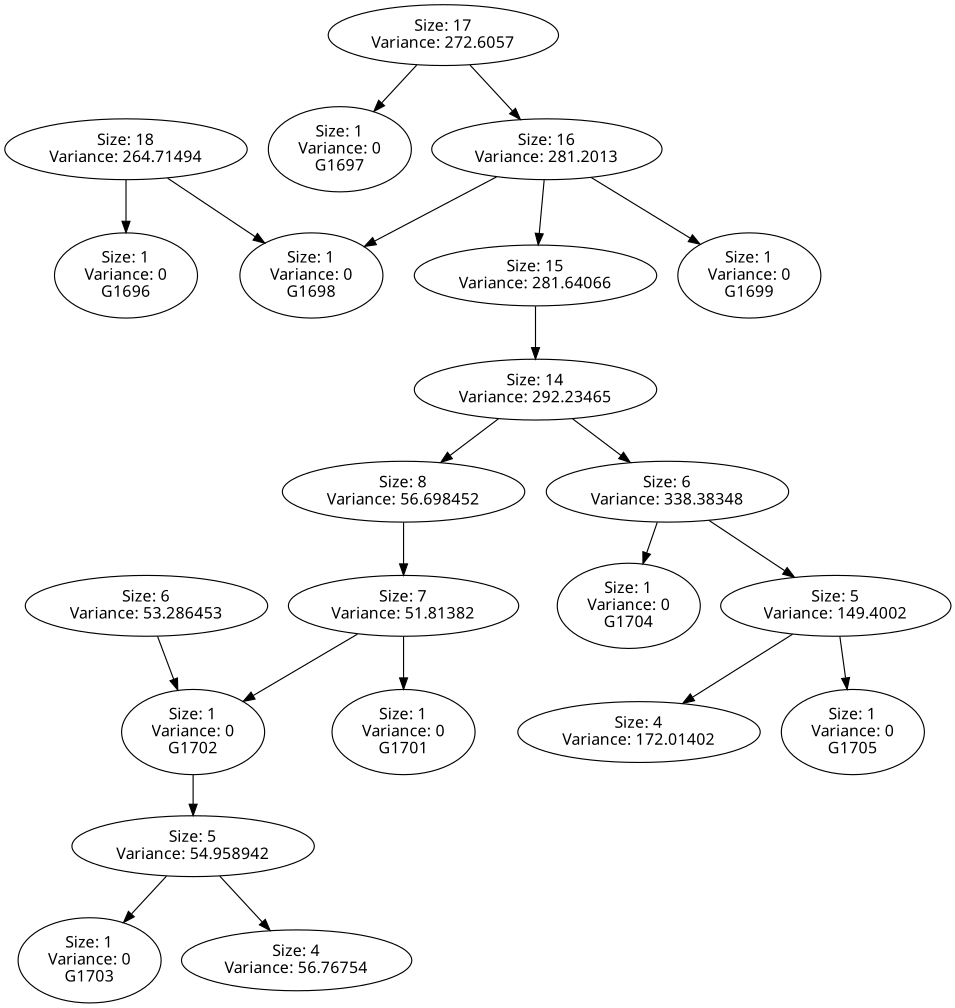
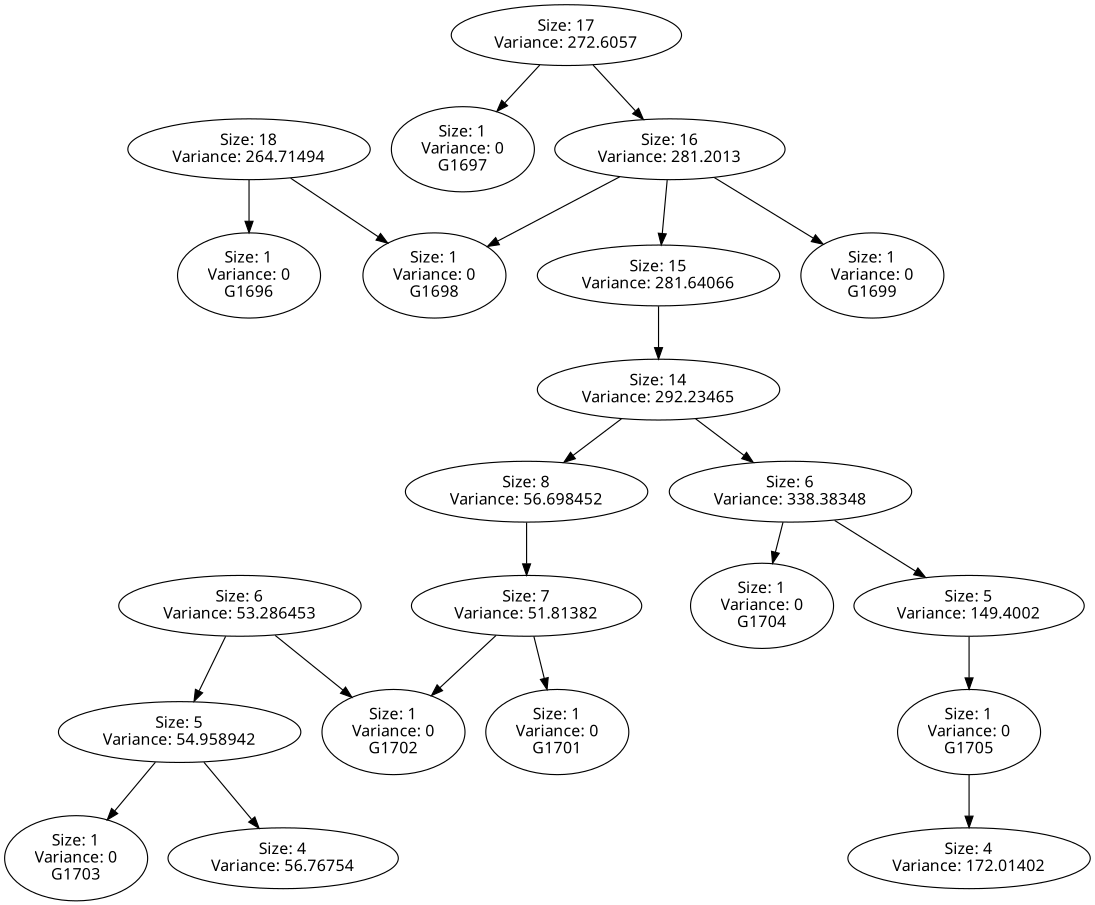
edge "Size: 5 Variance: 149.4002" -> "Size: 4 Variance: 172.01402": now "Size: 1 Variance: 0 G1705" -> "Size: 4 Variance: 172.01402"
edge "Size: 1 Variance: 0 G1702" -> "Size: 5 Variance: 54.958942": now "Size: 6 Variance: 53.286453" -> "Size: 5 Variance: 54.958942"
